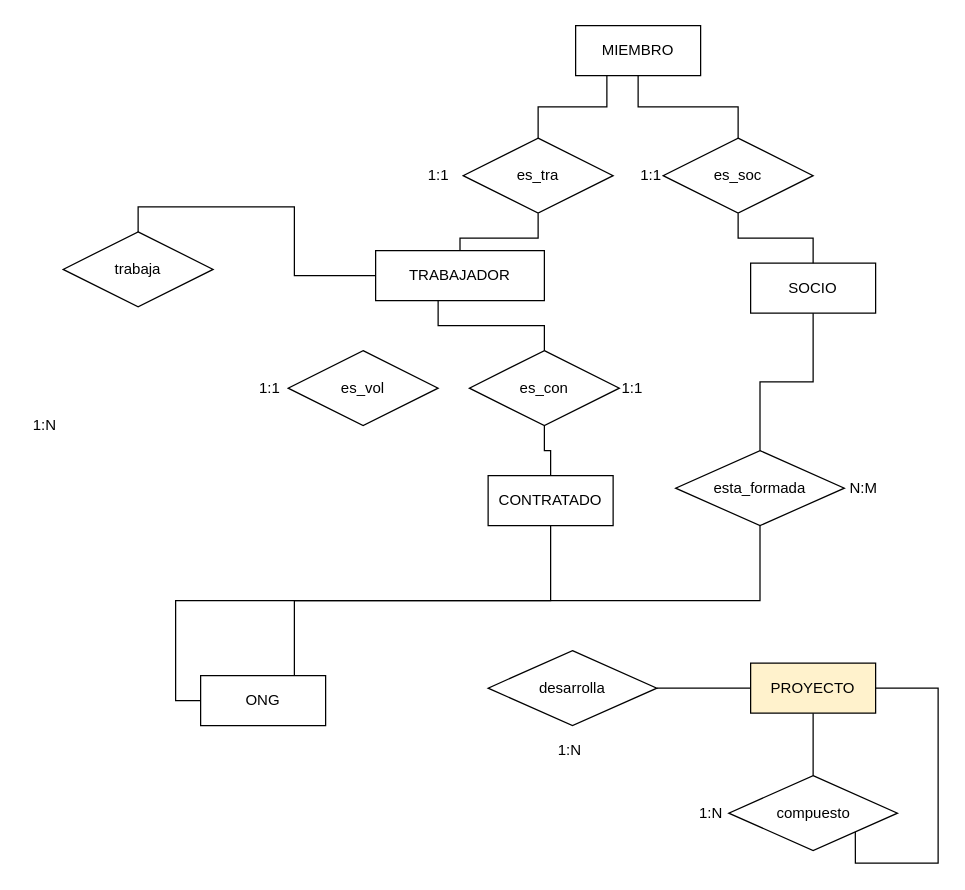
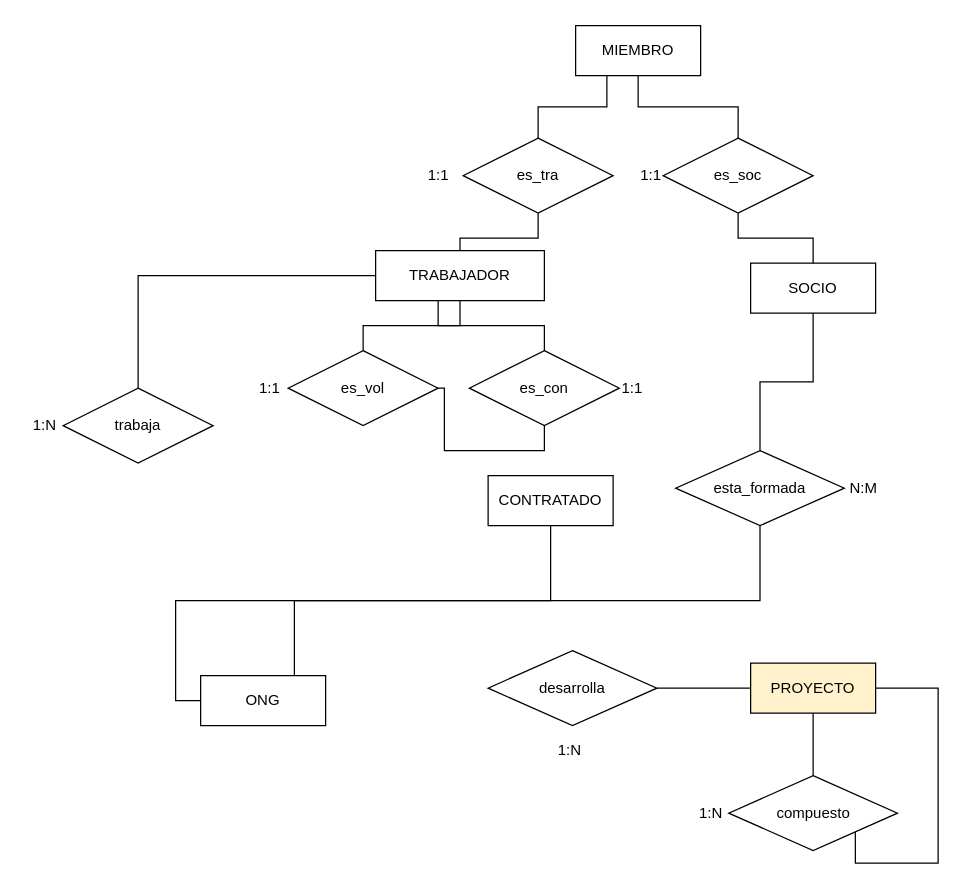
node "trabaja": moved (138, 269) -> (138, 426)
edge "TRABAJADOR" -- "es_vol": added
edge "es_con" -- "CONTRATADO": now "es_con" -- "es_vol"
